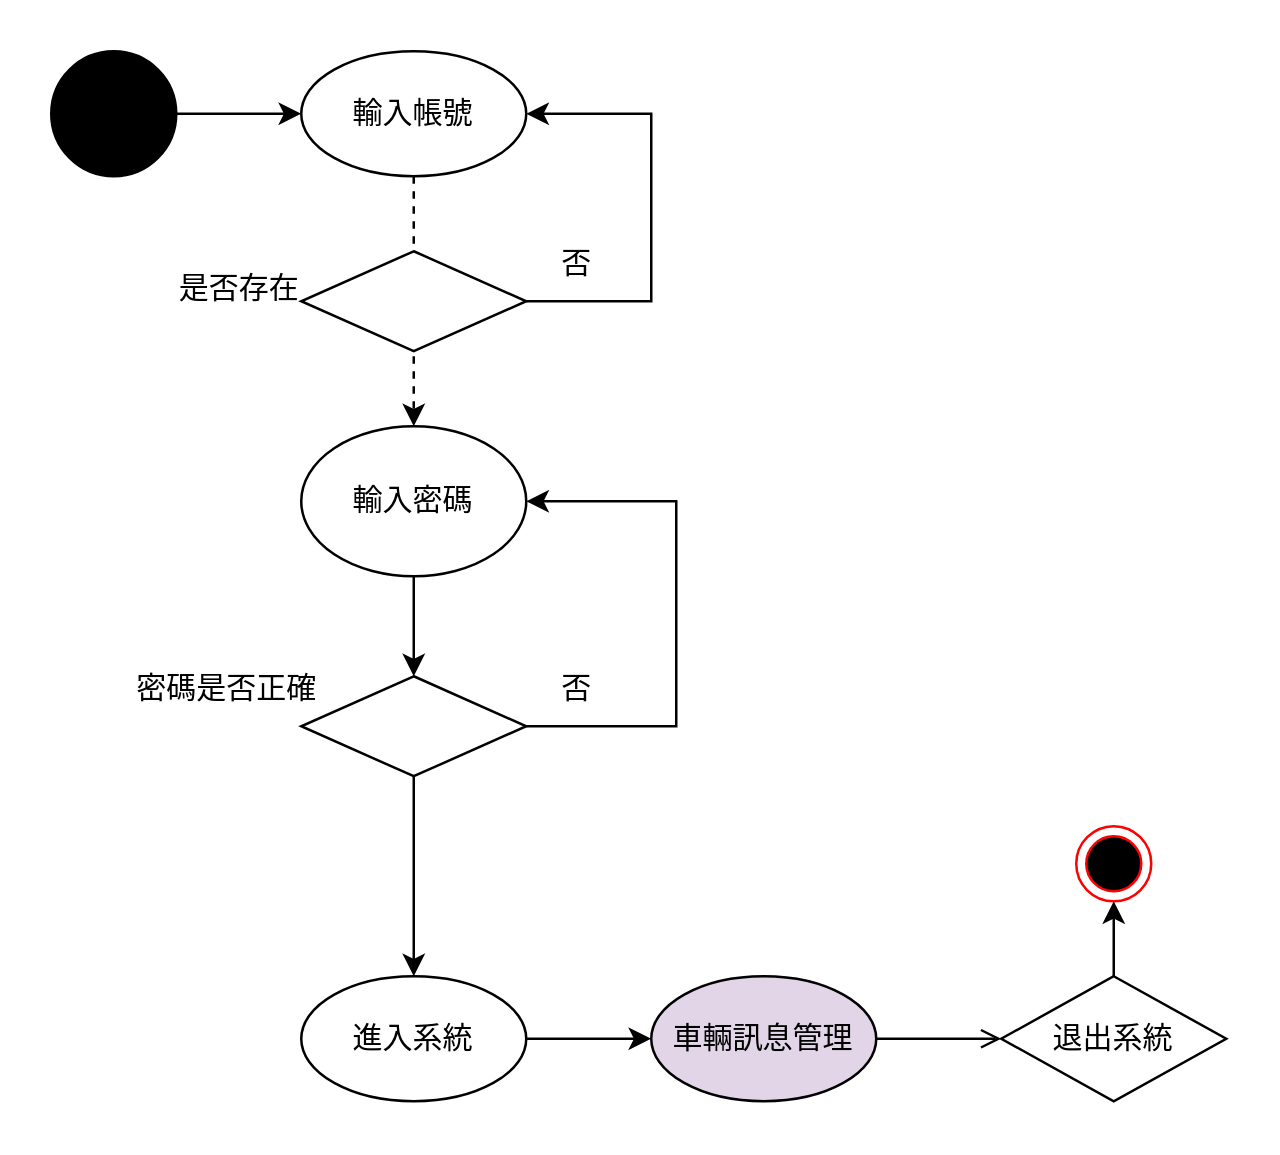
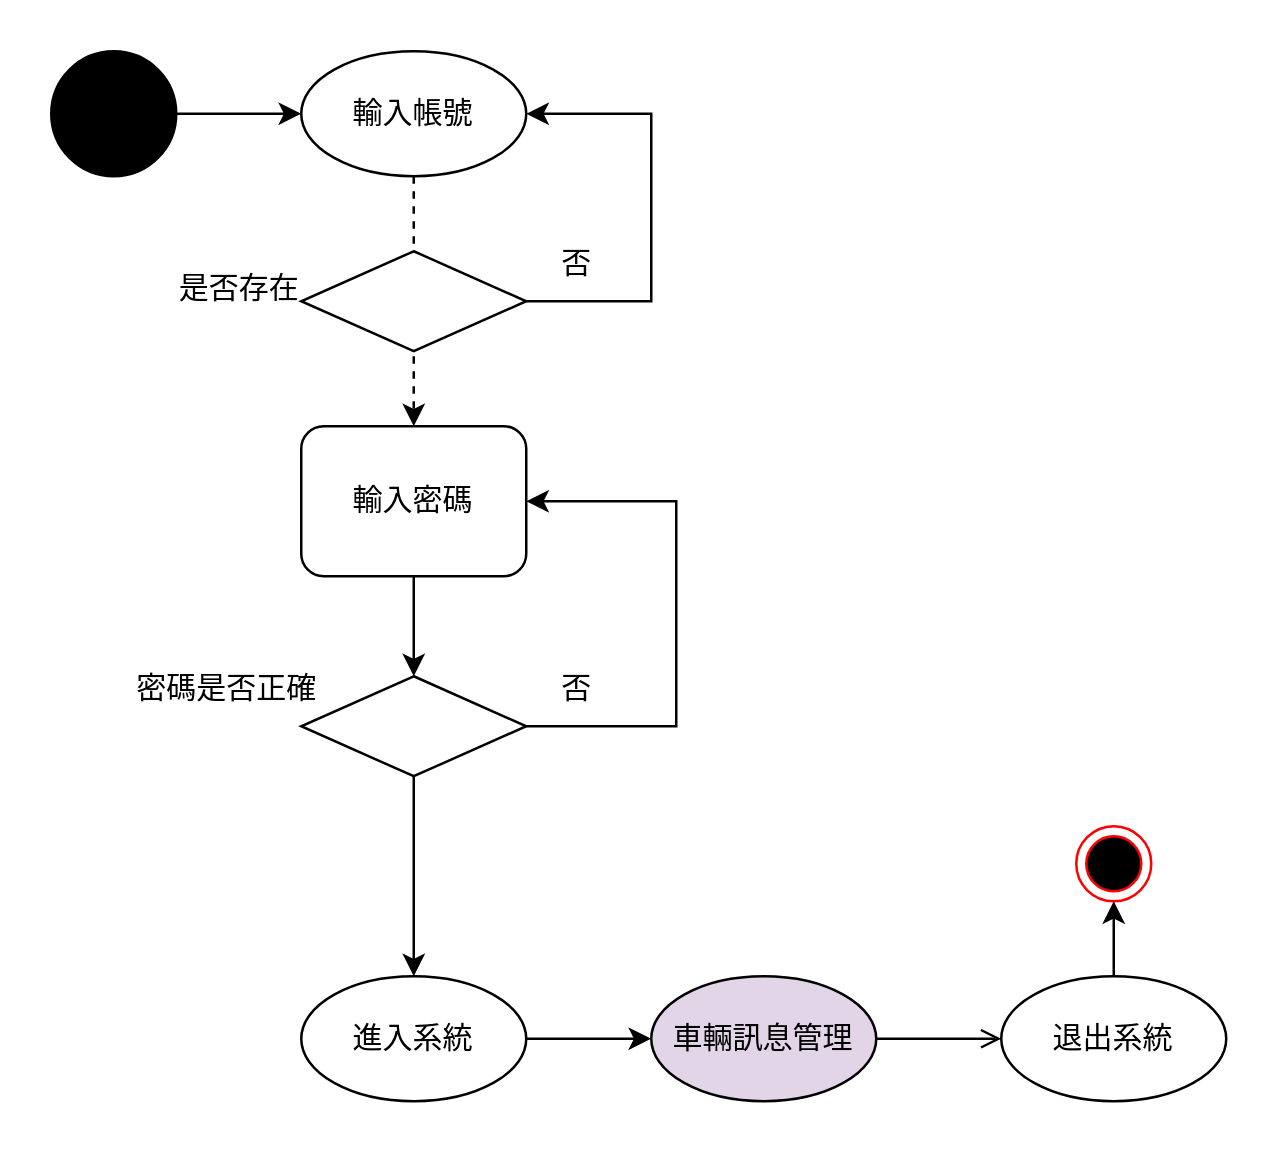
node "輸入密碼": shape ellipse -> rounded rectangle
node "退出系統": shape diamond -> ellipse
